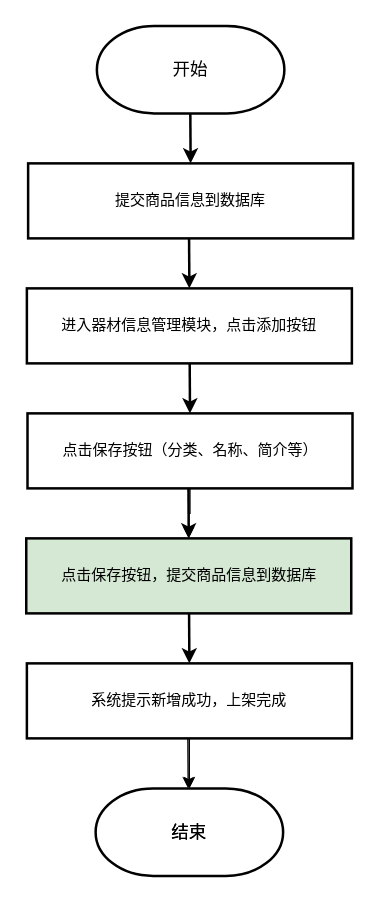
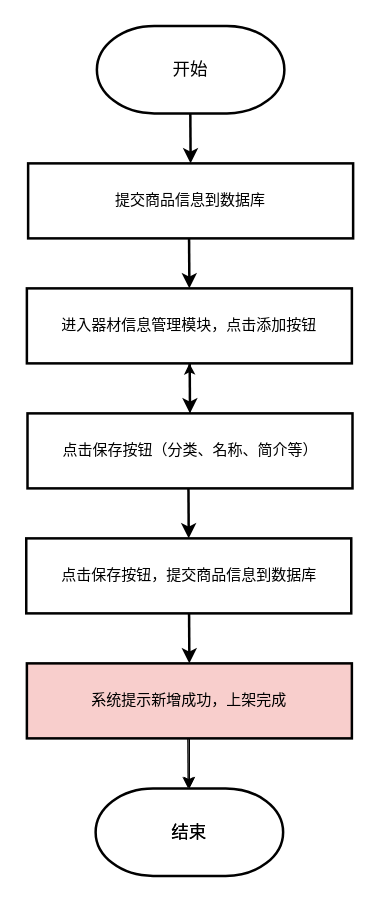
edge "点击保存按钮（分类、名称、简介等）" -> "点击保存按钮，提交商品信息到数据库": now "点击保存按钮（分类、名称、简介等）" -> "进入器材信息管理模块，点击添加按钮"
node "点击保存按钮，提交商品信息到数据库": fillcolor #d5e8d4 -> #ffffff
node "系统提示新增成功，上架完成": fillcolor #ffffff -> #f8cecc
